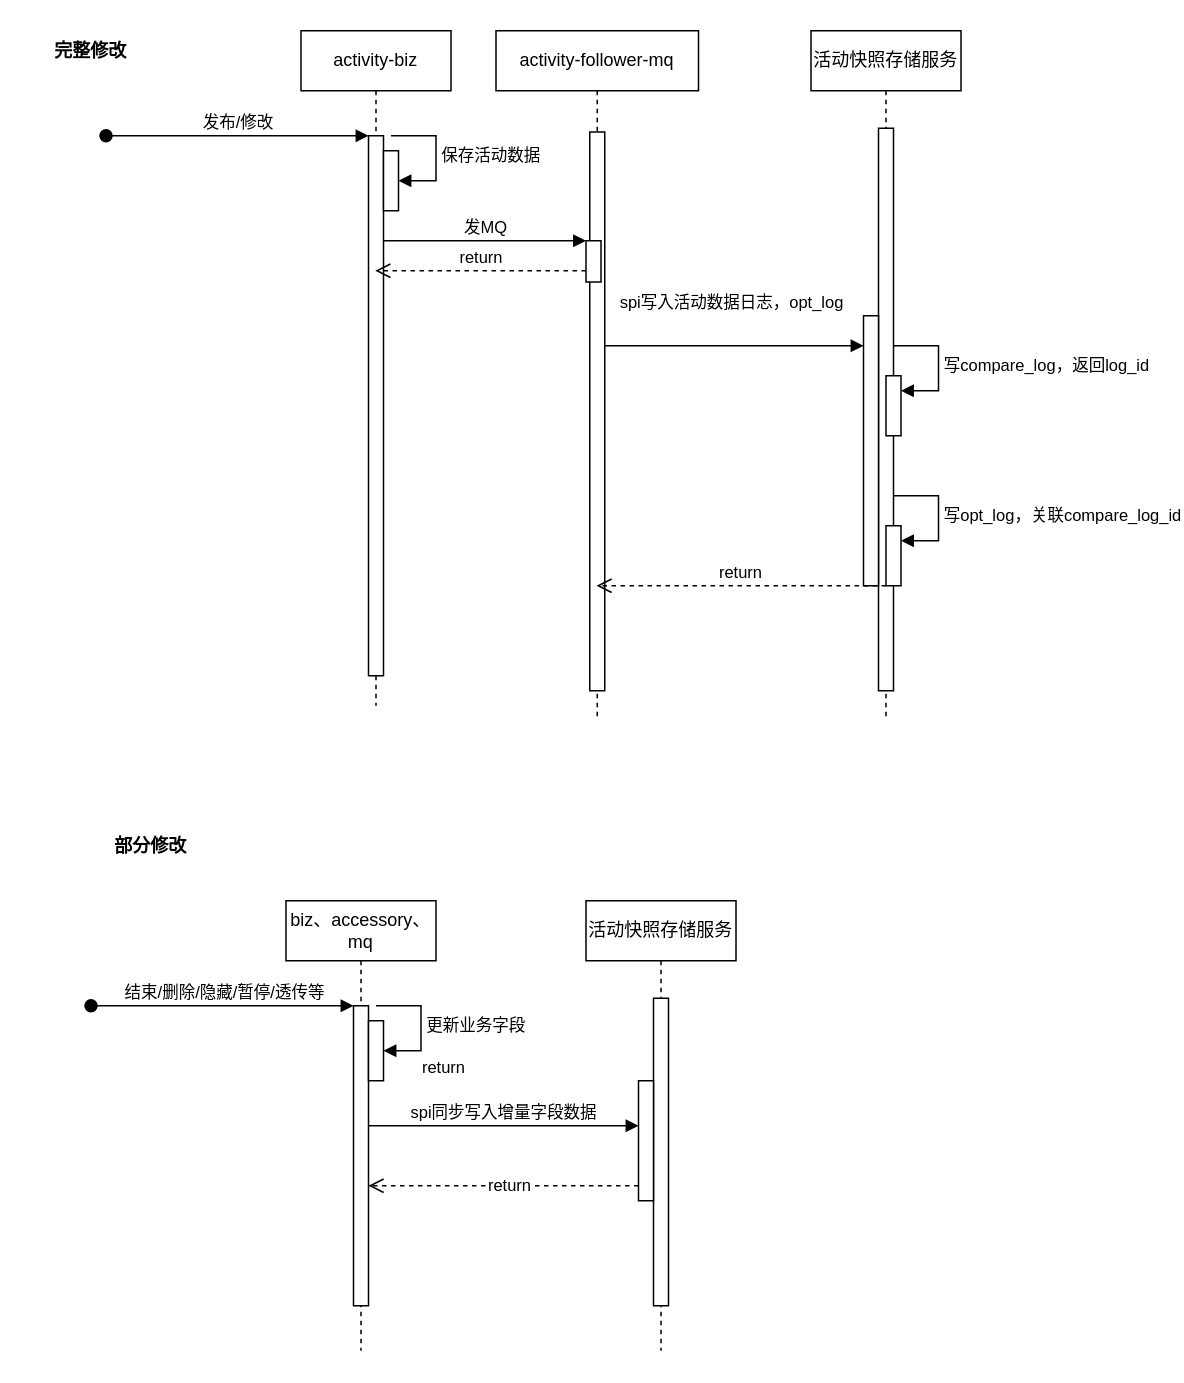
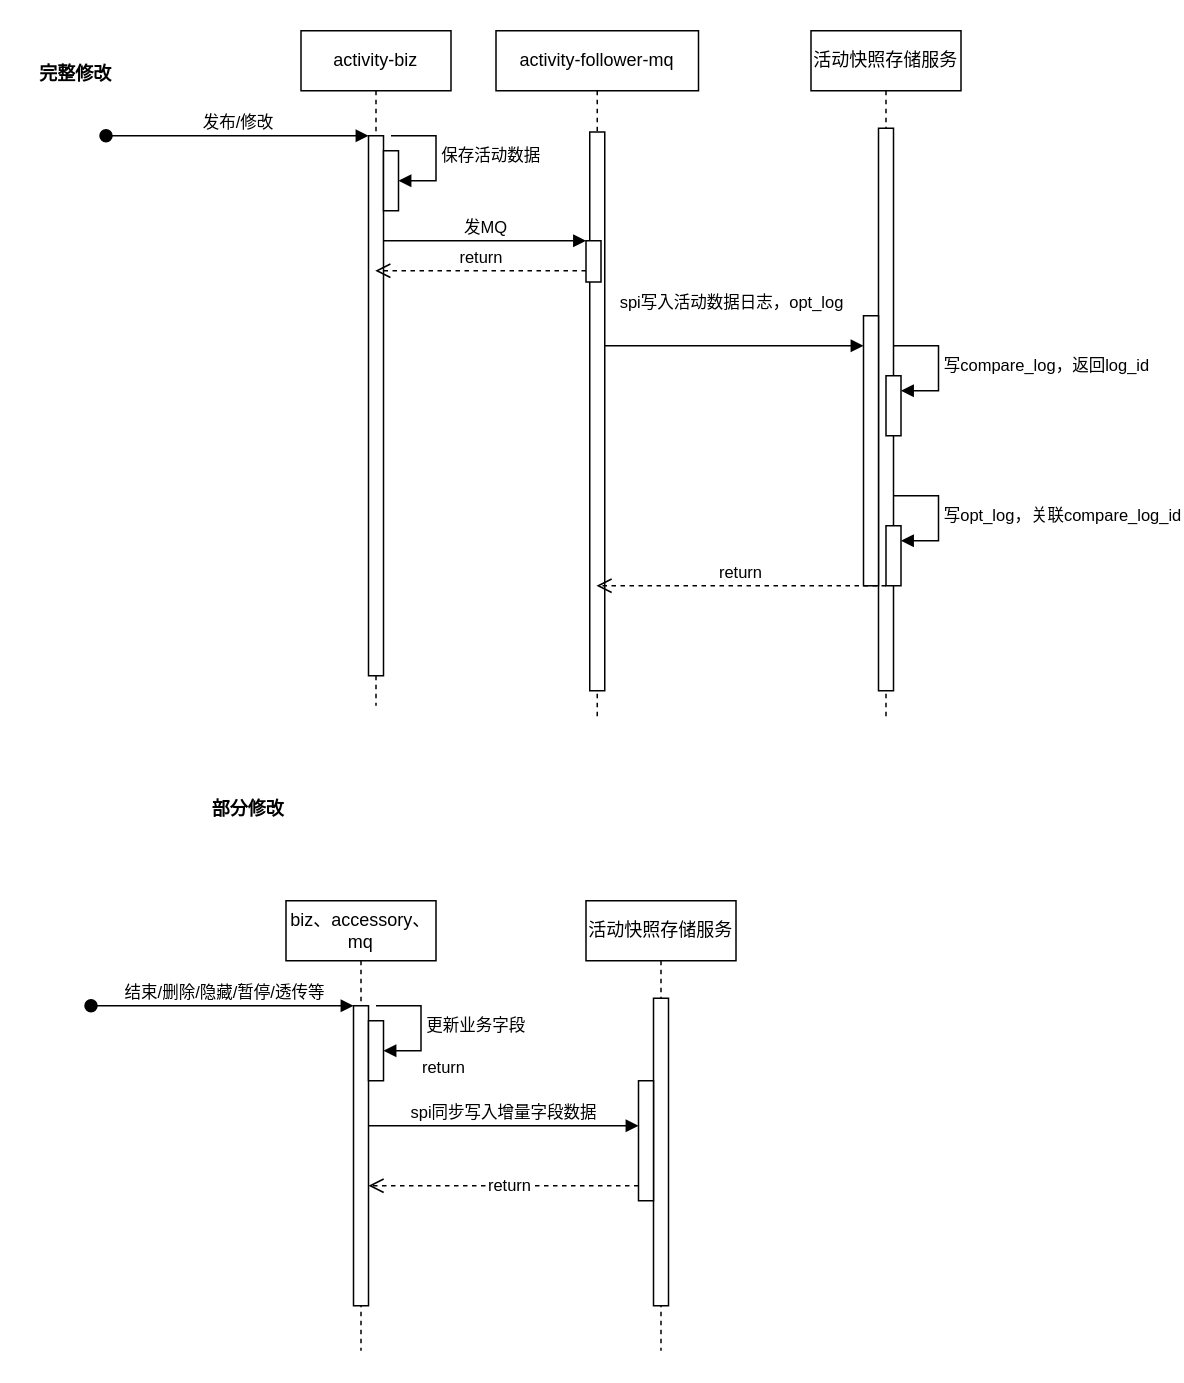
node "完整修改": moved (91, 50) -> (76, 73)
node "部分修改": moved (151, 845) -> (248, 808)
